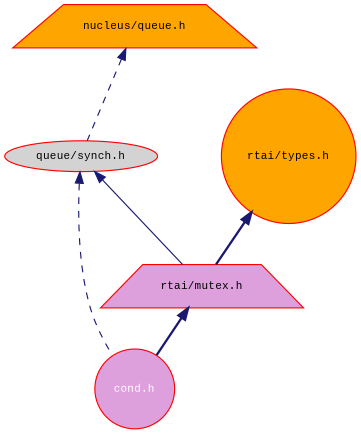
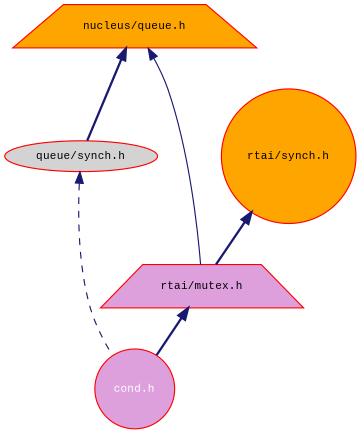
edge "queue/synch.h" -> "nucleus/queue.h": style dashed -> bold
node "rtai/types.h": label "rtai/types.h" -> "rtai/synch.h"
edge "rtai/mutex.h" -> "queue/synch.h": now "rtai/mutex.h" -> "nucleus/queue.h"
